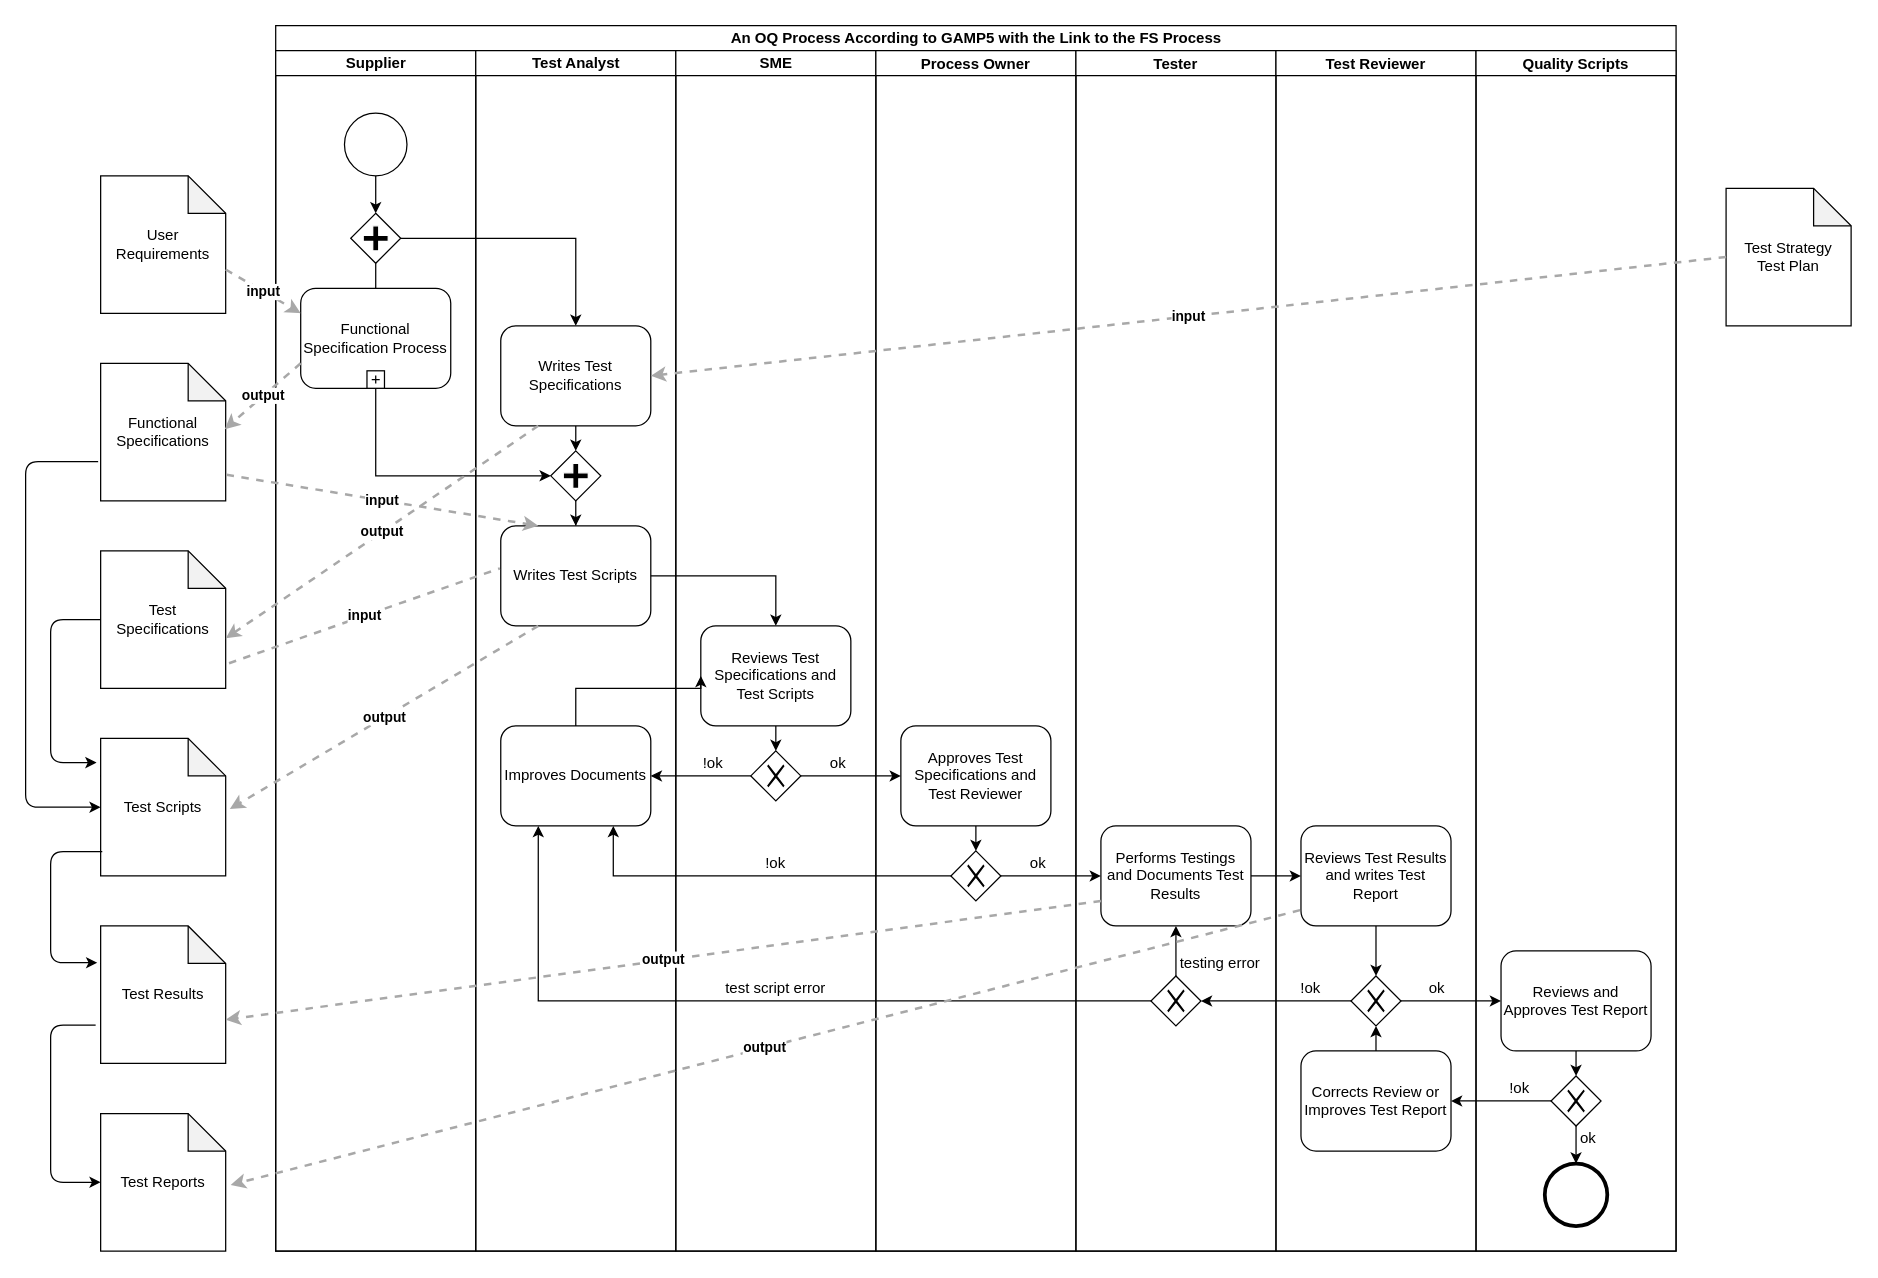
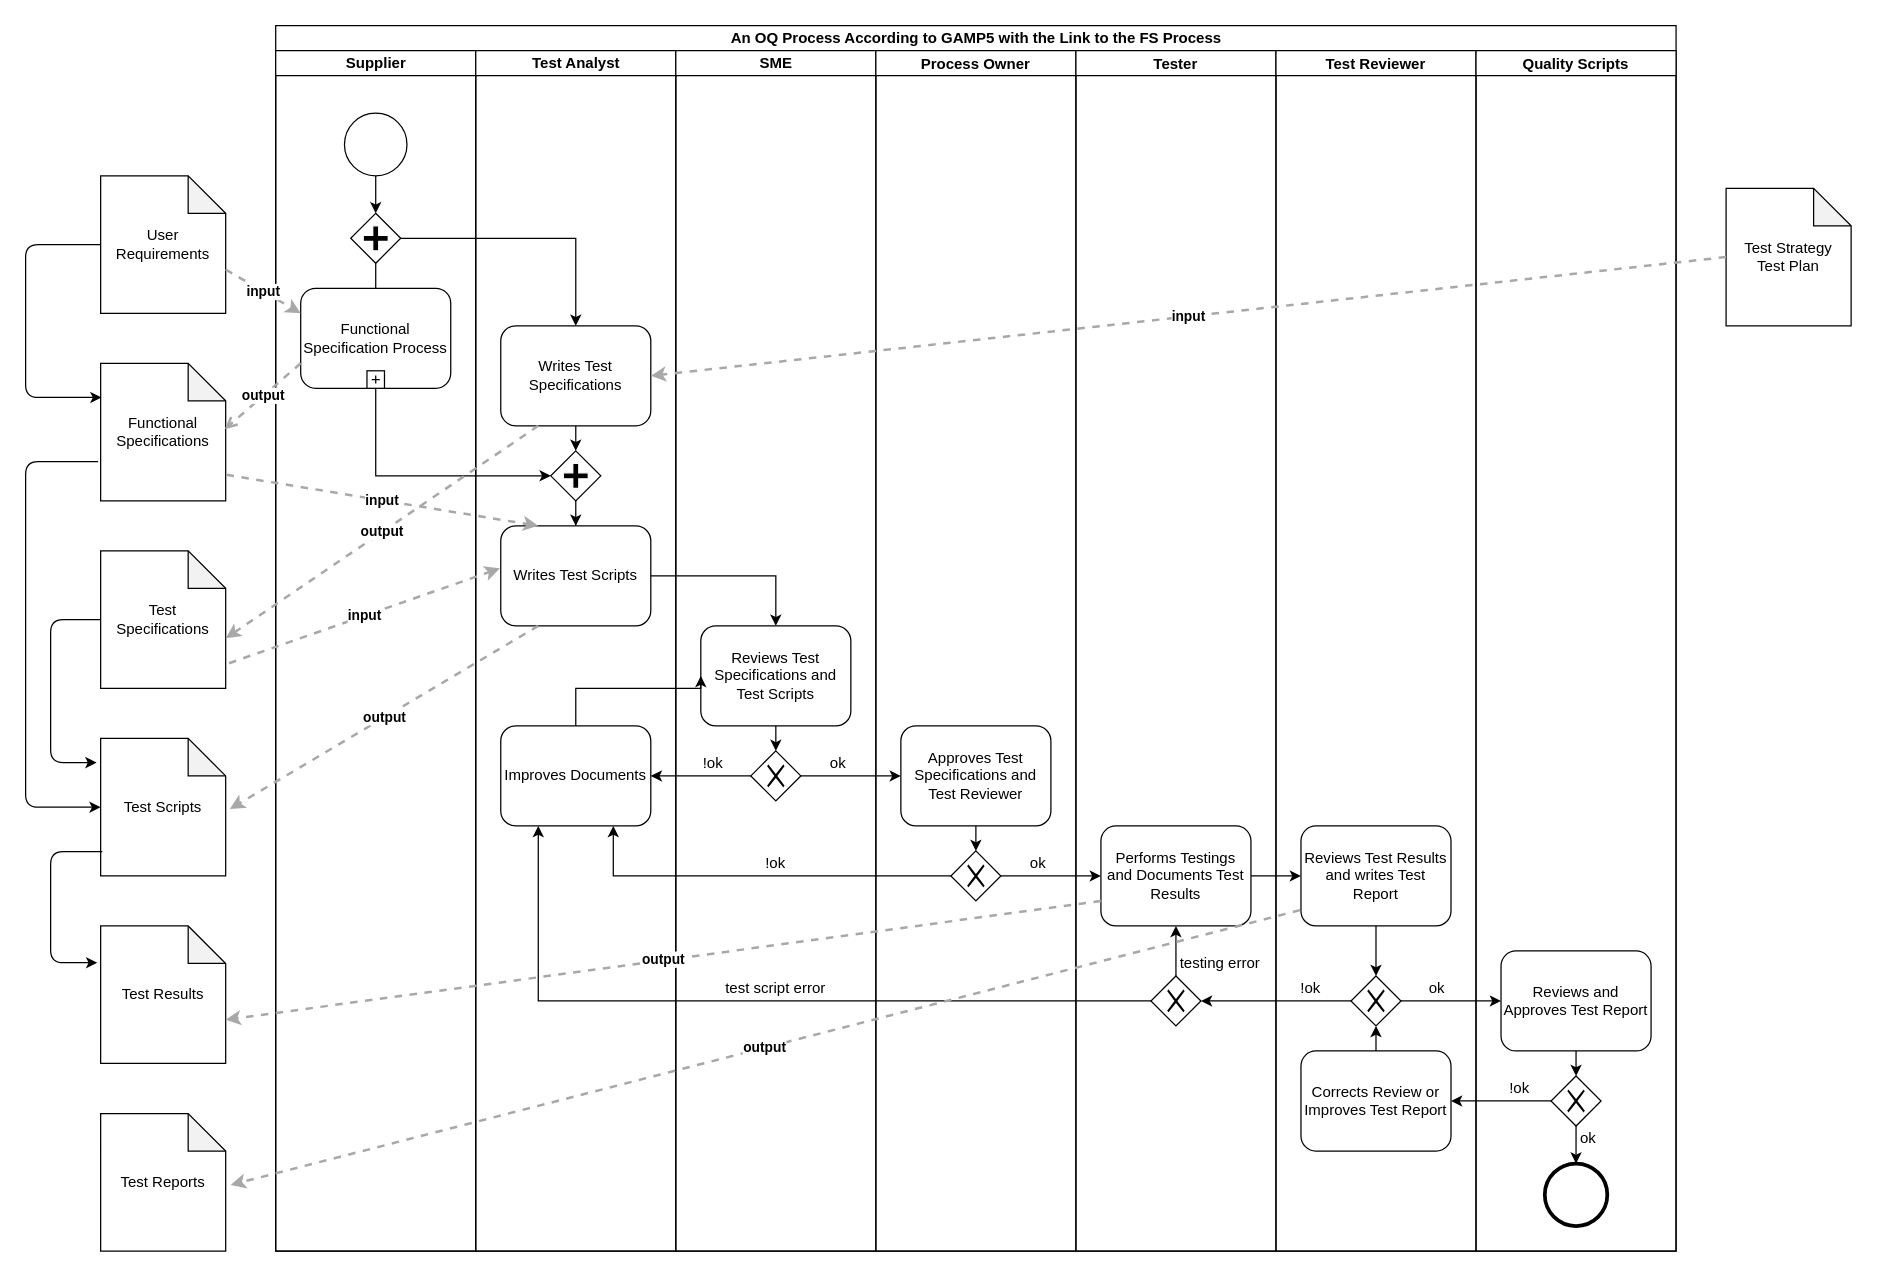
edge "User Requirements" -> "Functional Specifications": added
edge "Functional Specification Process" -> "Functional Specifications": arrowhead classic -> open
edge "Writes Test Scripts" -- "Test Specifications": arrowhead none -> classic
edge "Test Results" -> "Test Reports": removed
